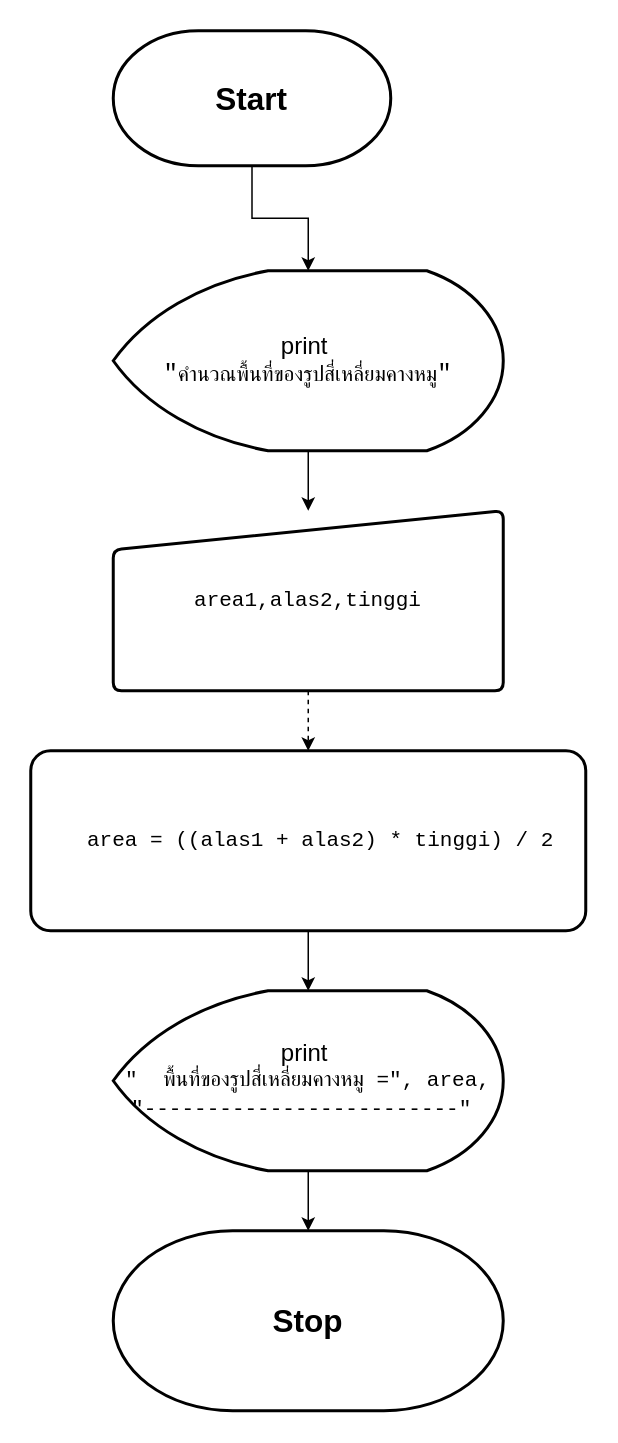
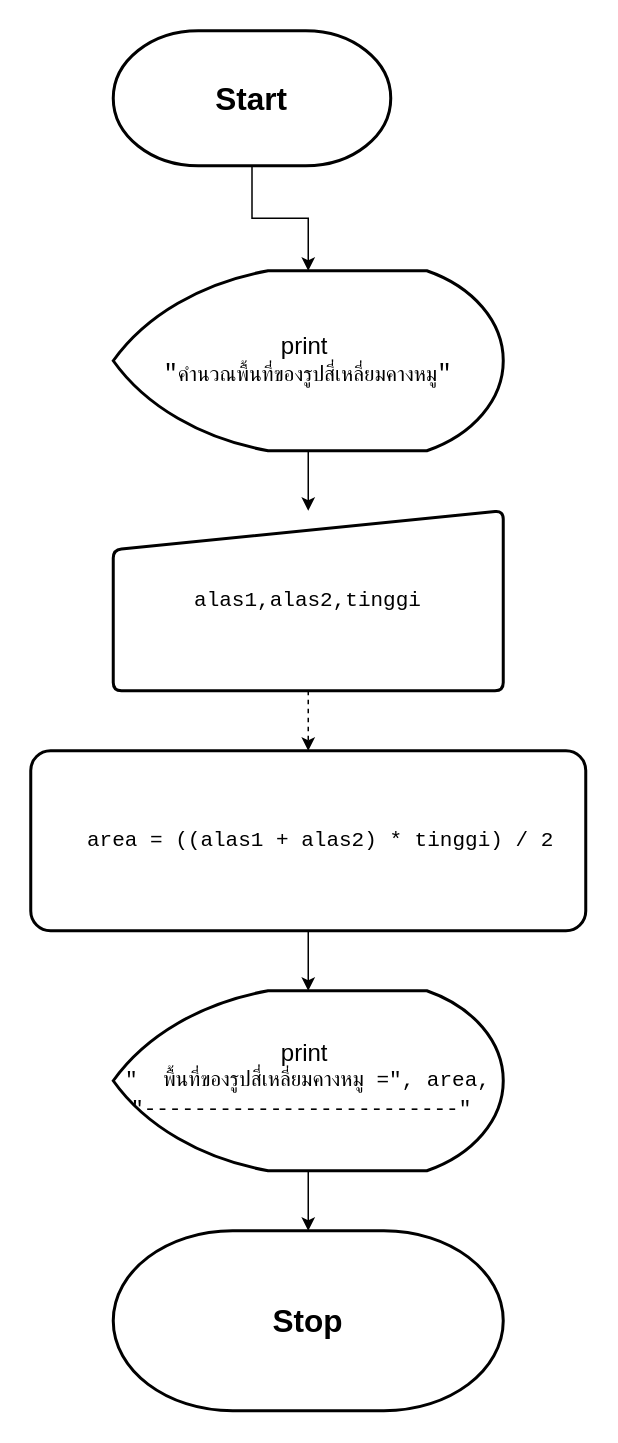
node "area1,alas2,tinggi": label "area1,alas2,tinggi" -> "alas1,alas2,tinggi"
